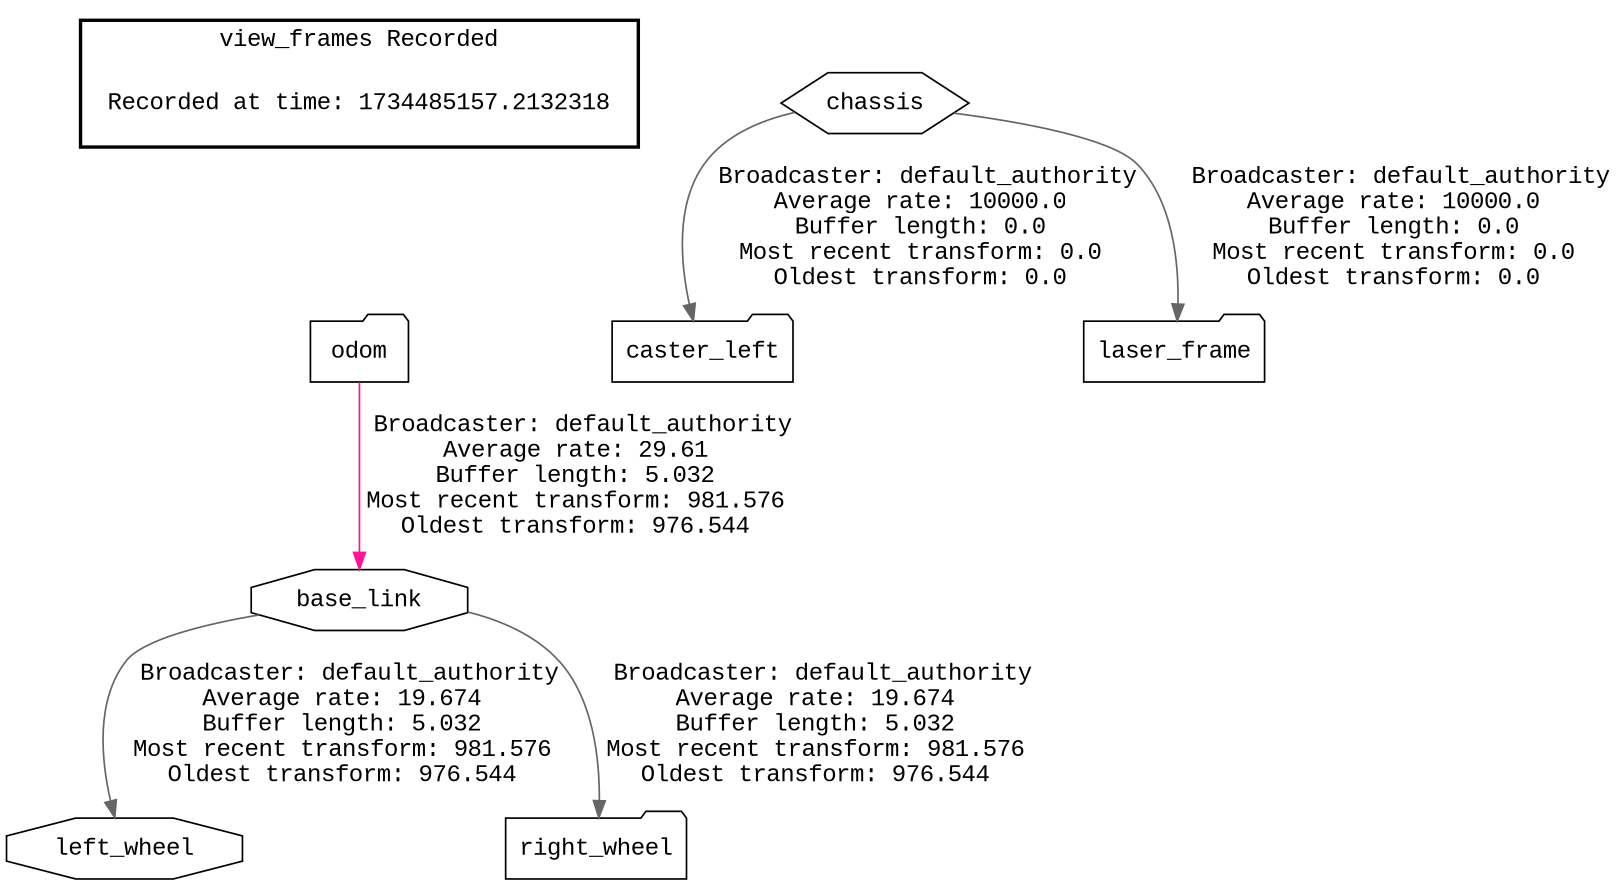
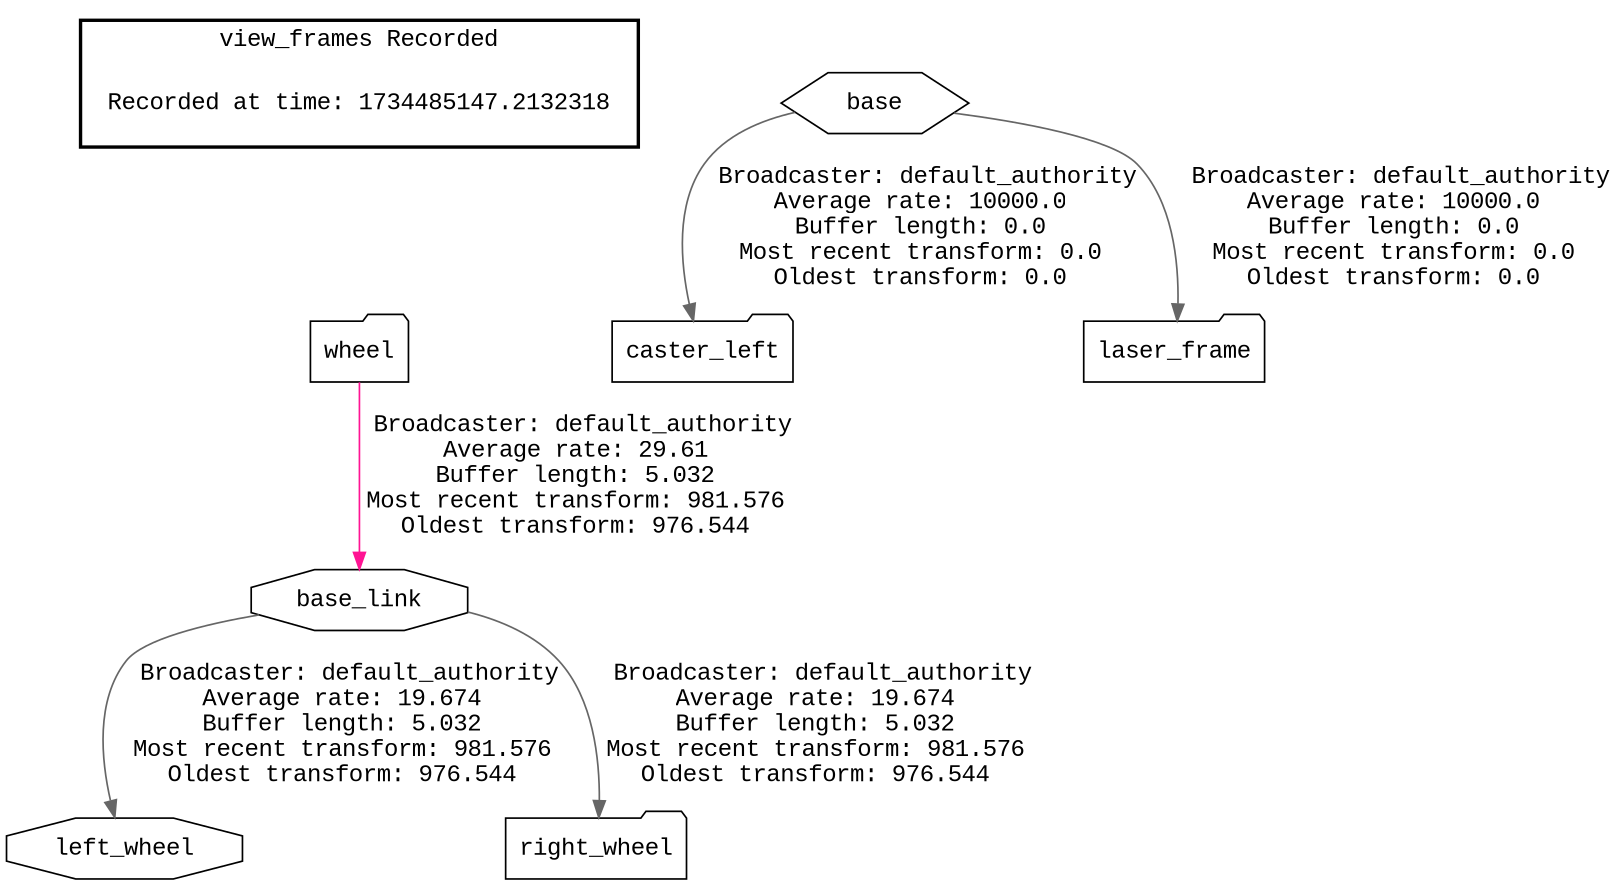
node "Recorded at time: 1734485157.2132318": label "Recorded at time: 1734485157.2132318" -> "Recorded at time: 1734485147.2132318"
node "chassis": label "chassis" -> "base"
node "odom": label "odom" -> "wheel"
